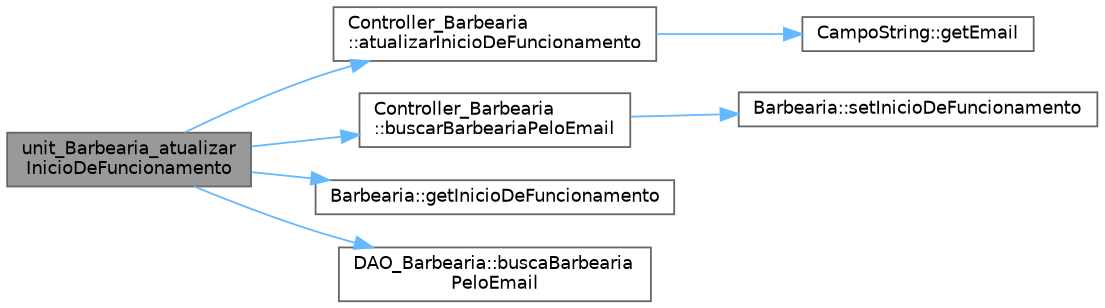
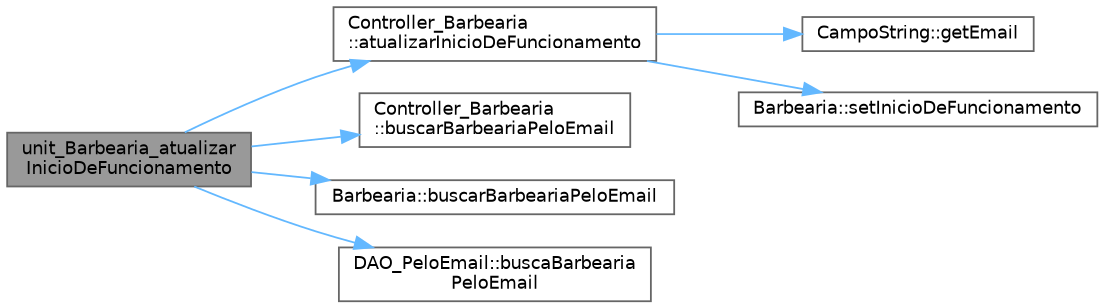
edge "Controller_Barbearia ::buscarBarbeariaPeloEmail" -> "Barbearia::setInicioDeFuncionamento": now "Controller_Barbearia ::atualizarInicioDeFuncionamento" -> "Barbearia::setInicioDeFuncionamento"
node "Barbearia::getInicioDeFuncionamento": label "Barbearia::getInicioDeFuncionamento" -> "Barbearia::buscarBarbeariaPeloEmail"
node "DAO_Barbearia::buscaBarbearia PeloEmail": label "DAO_Barbearia::buscaBarbearia PeloEmail" -> "DAO_PeloEmail::buscaBarbearia PeloEmail"
